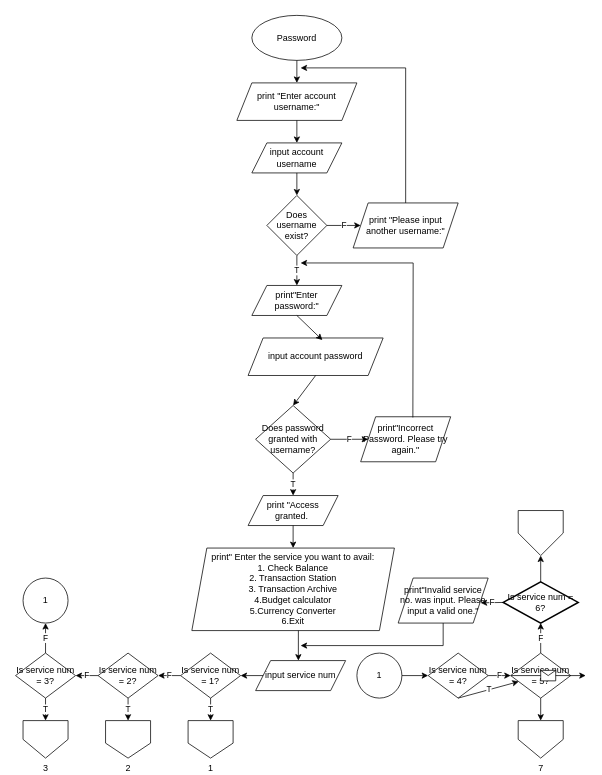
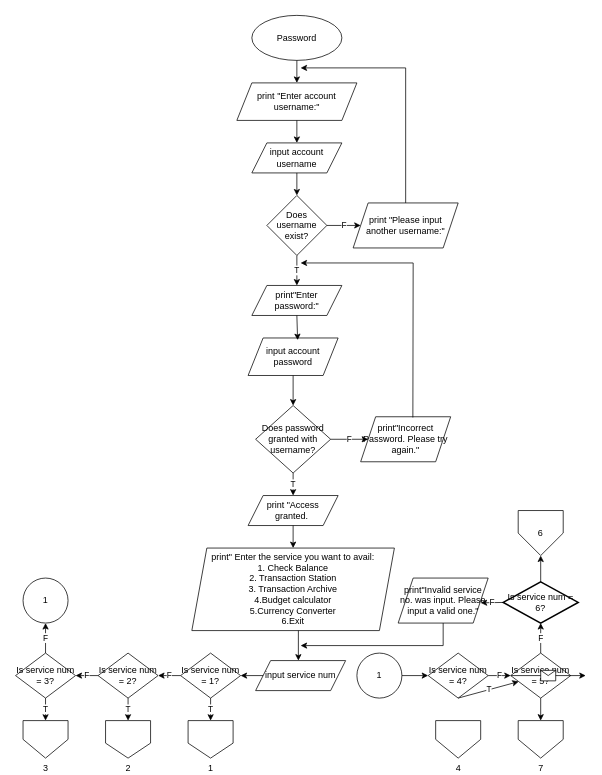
node "input account password": size 135x38 -> 90x38
node "6": added
node "4": added
